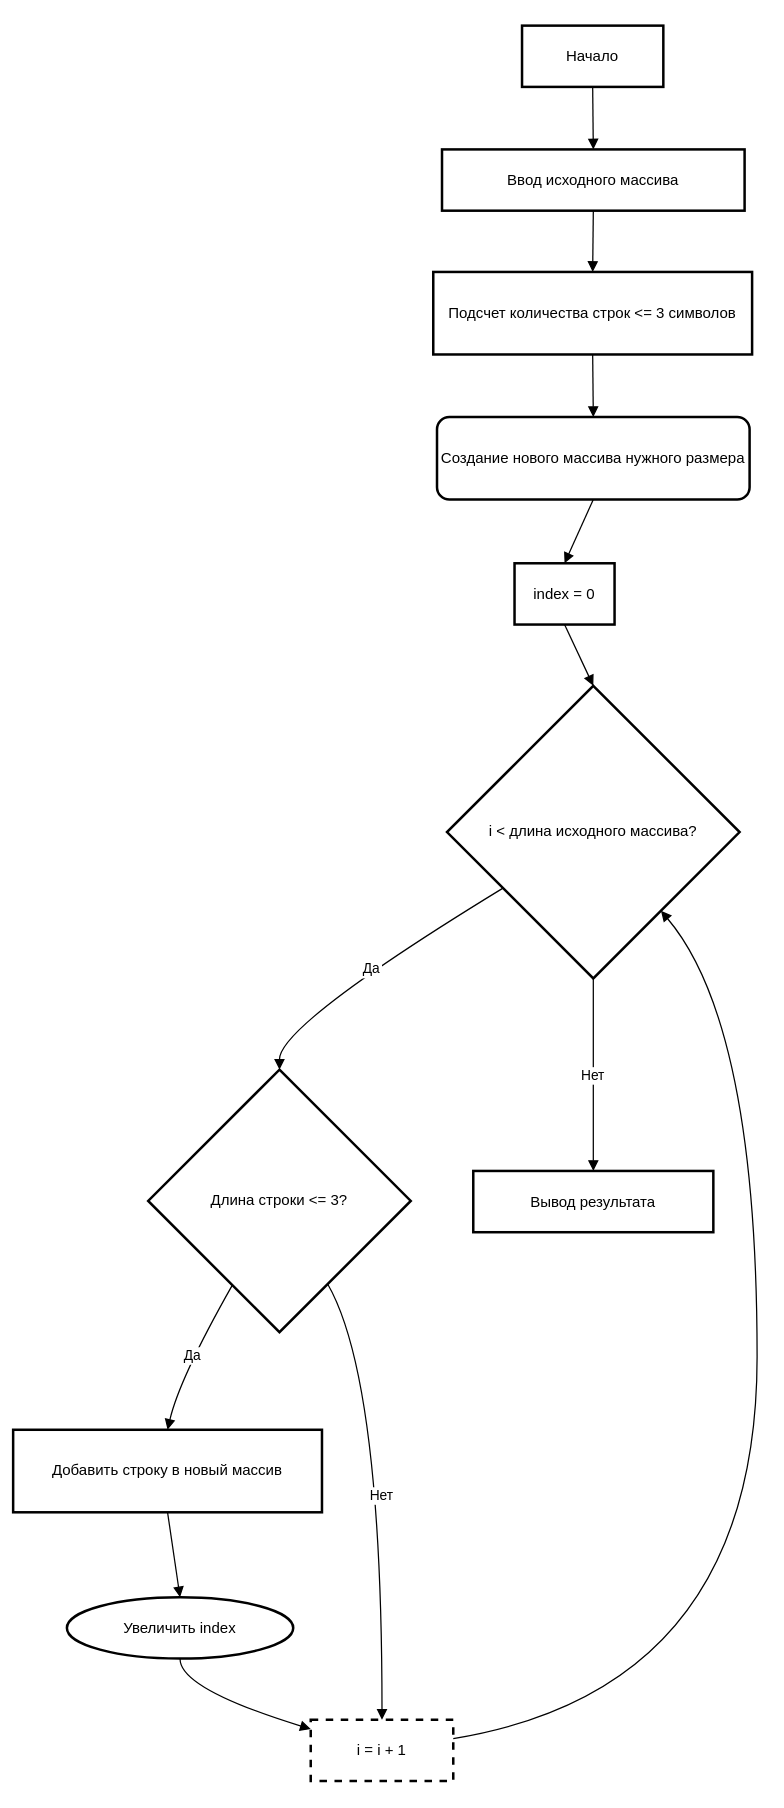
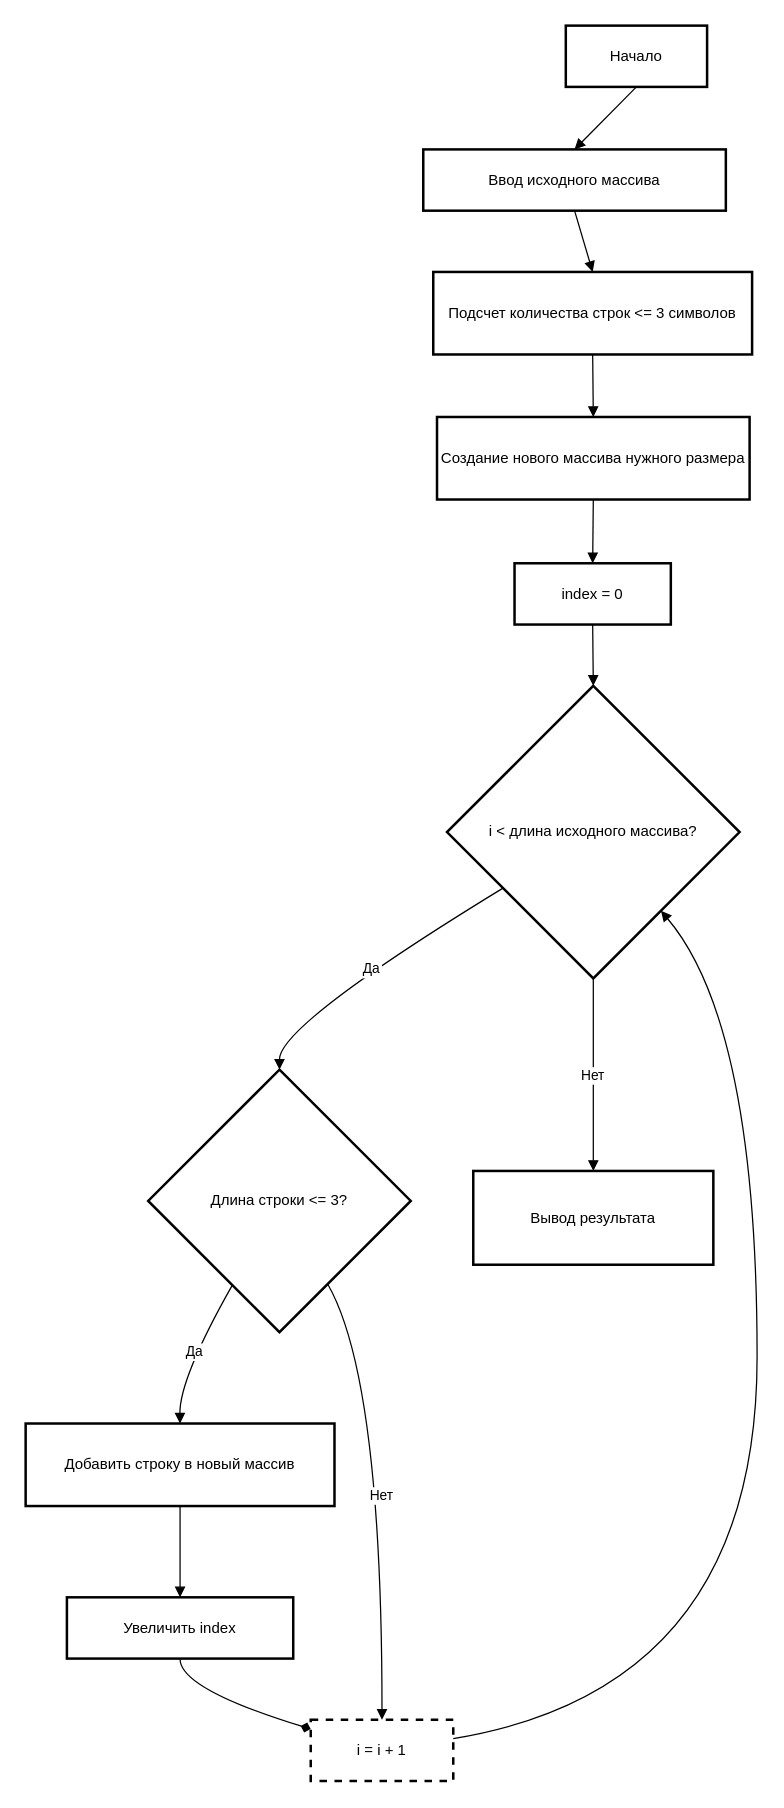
node "Начало": moved (593, 56) -> (636, 56)
node "Ввод исходного массива": moved (593, 180) -> (574, 180)
node "Создание нового массива нужного размера": shape rounded rectangle -> rectangle
node "index = 0": size 100x61 -> 156x61
node "Вывод результата": size 240x61 -> 240x94
node "Добавить строку в новый массив": moved (168, 1471) -> (180, 1464)
node "Увеличить index": shape ellipse -> rectangle
edge "Увеличить index" -> "i = i + 1": arrowhead block -> diamond
